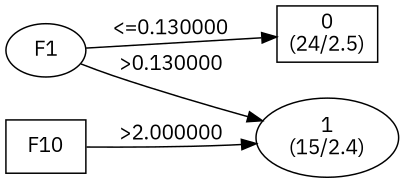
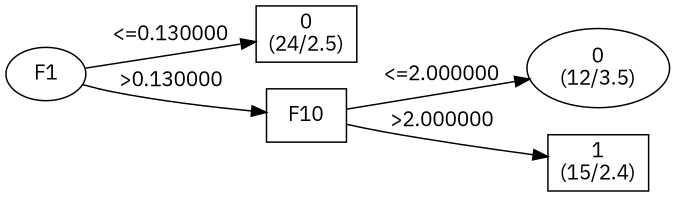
node "0 (12/3.5)": added
edge "F1" -> "1 (15/2.4)": now "F1" -> "F10"
node "1 (15/2.4)": shape ellipse -> box
